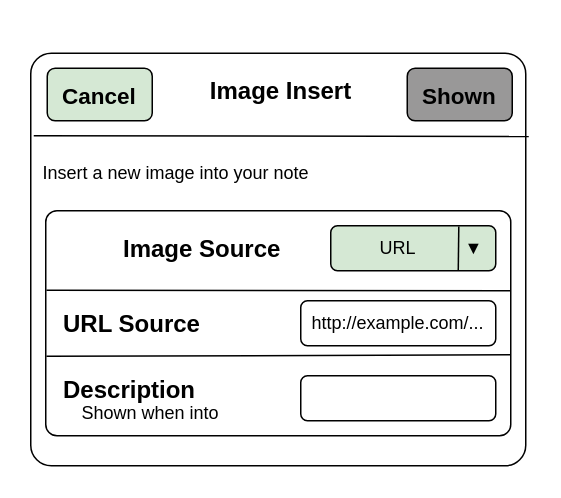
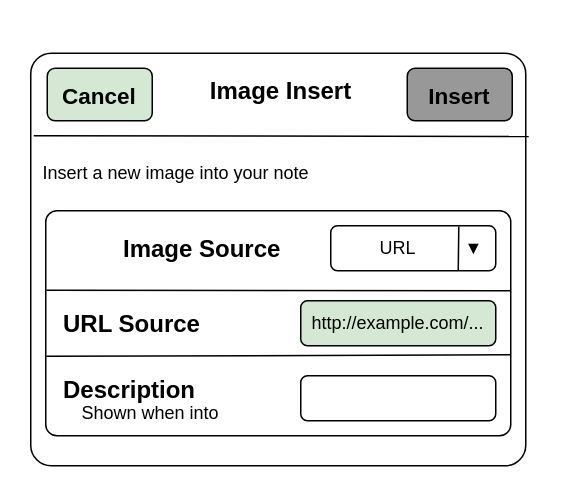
node "Shown": label "Shown" -> "Insert"
node "URL": fillcolor #d5e8d4 -> #ffffff
node "http://example.com/...": fillcolor #ffffff -> #d5e8d4
